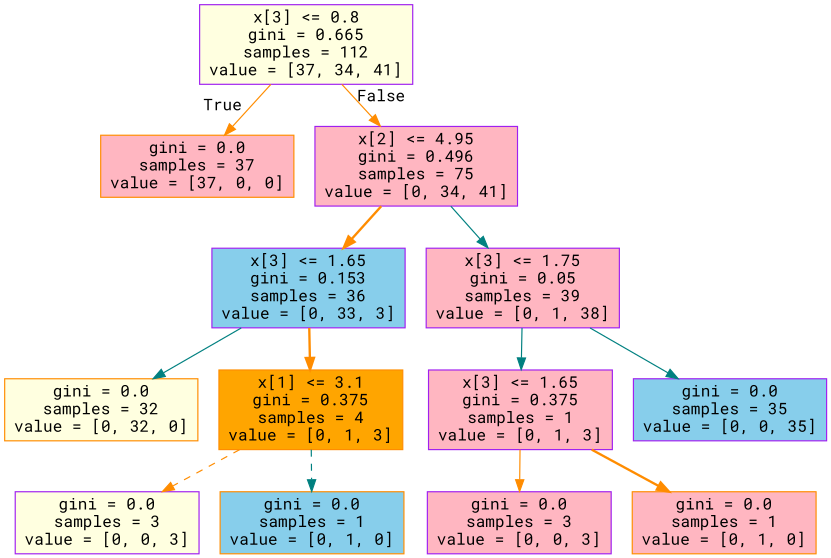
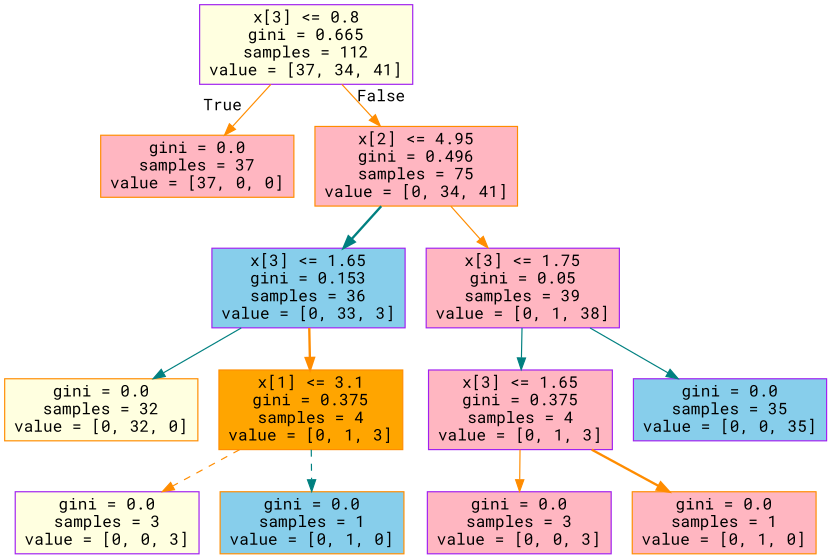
node "x[2] <= 4.95 gini = 0.496 samples = 75 value = [0, 34, 41]": color purple -> darkorange
edge "x[2] <= 4.95 gini = 0.496 samples = 75 value = [0, 34, 41]" -> "x[3] <= 1.65 gini = 0.153 samples = 36 value = [0, 33, 3]": color darkorange -> teal
edge "x[2] <= 4.95 gini = 0.496 samples = 75 value = [0, 34, 41]" -> "x[3] <= 1.75 gini = 0.05 samples = 39 value = [0, 1, 38]": color teal -> darkorange
node "x[3] <= 1.65 gini = 0.375 samples = 1 value = [0, 1, 3]": label "x[3] <= 1.65 gini = 0.375 samples = 1 value = [0, 1, 3]" -> "x[3] <= 1.65 gini = 0.375 samples = 4 value = [0, 1, 3]"
